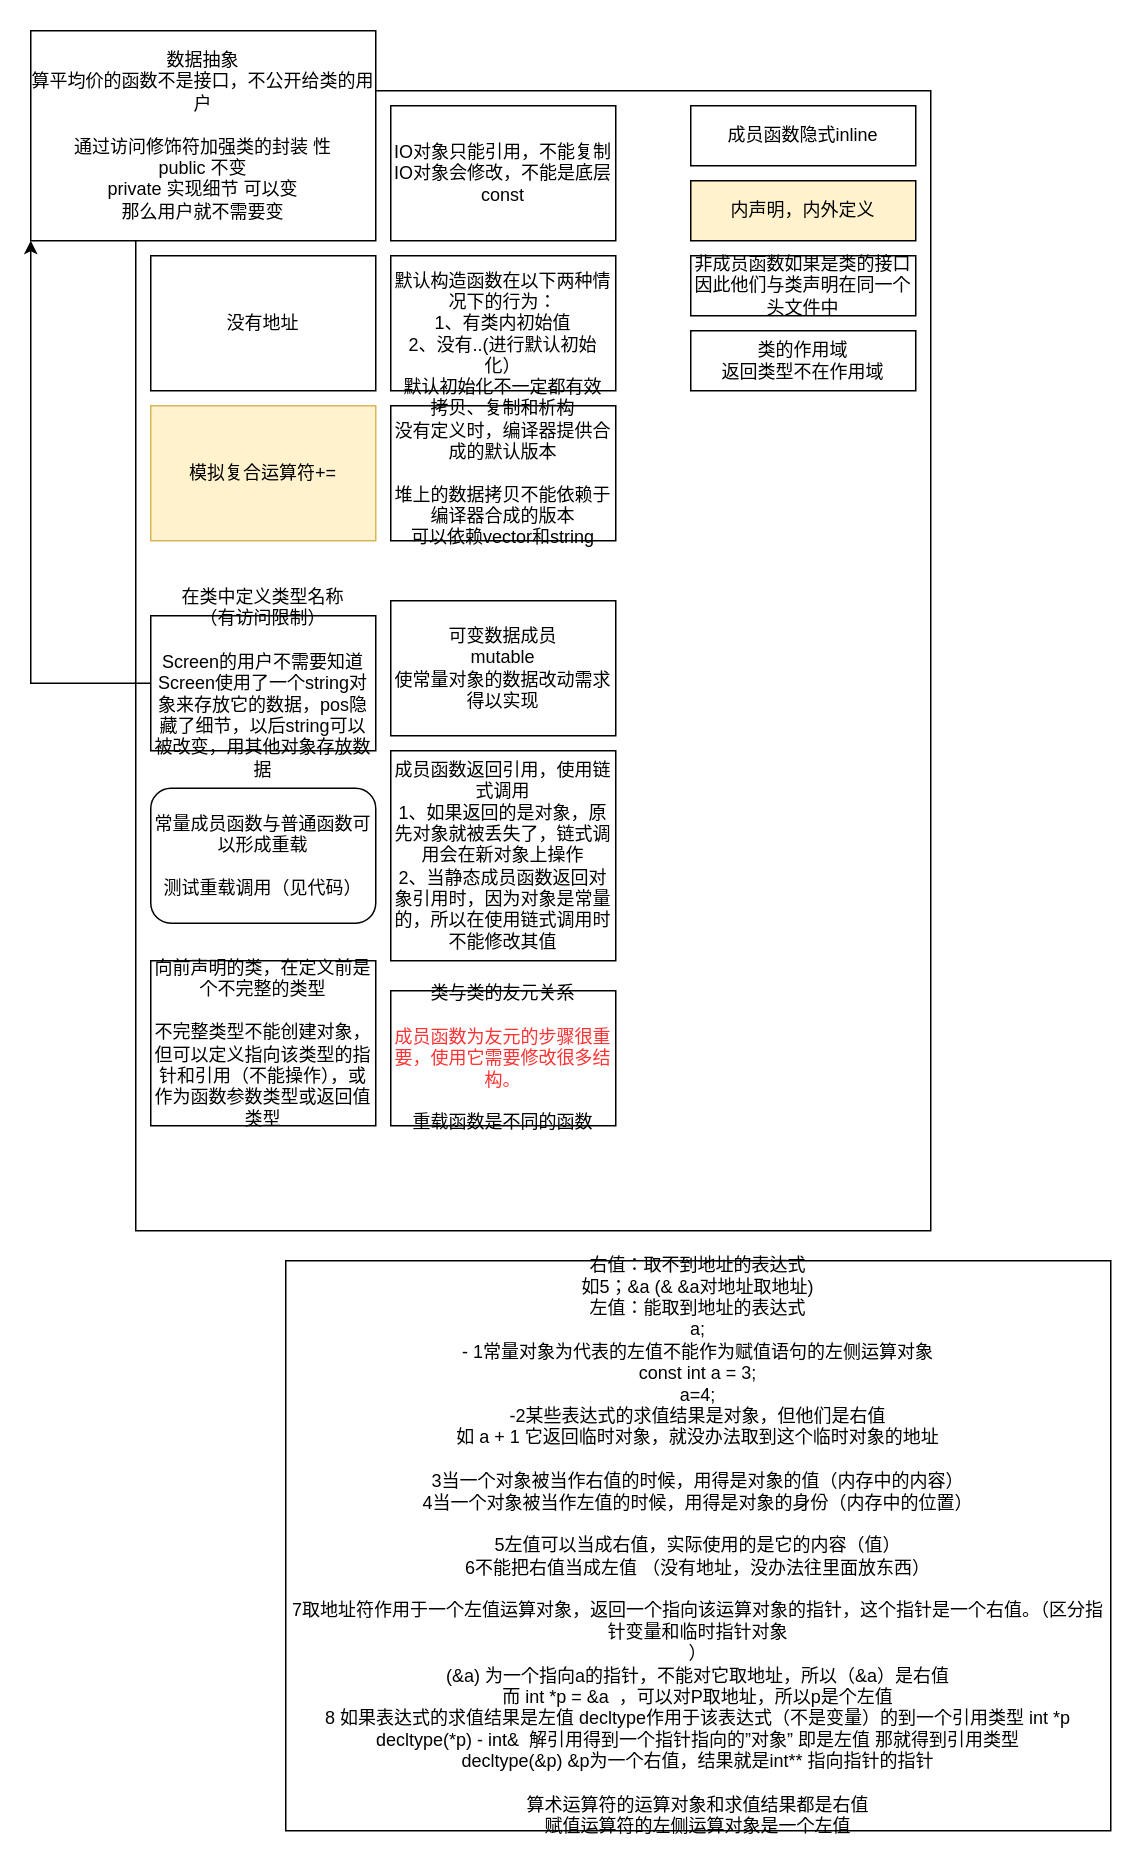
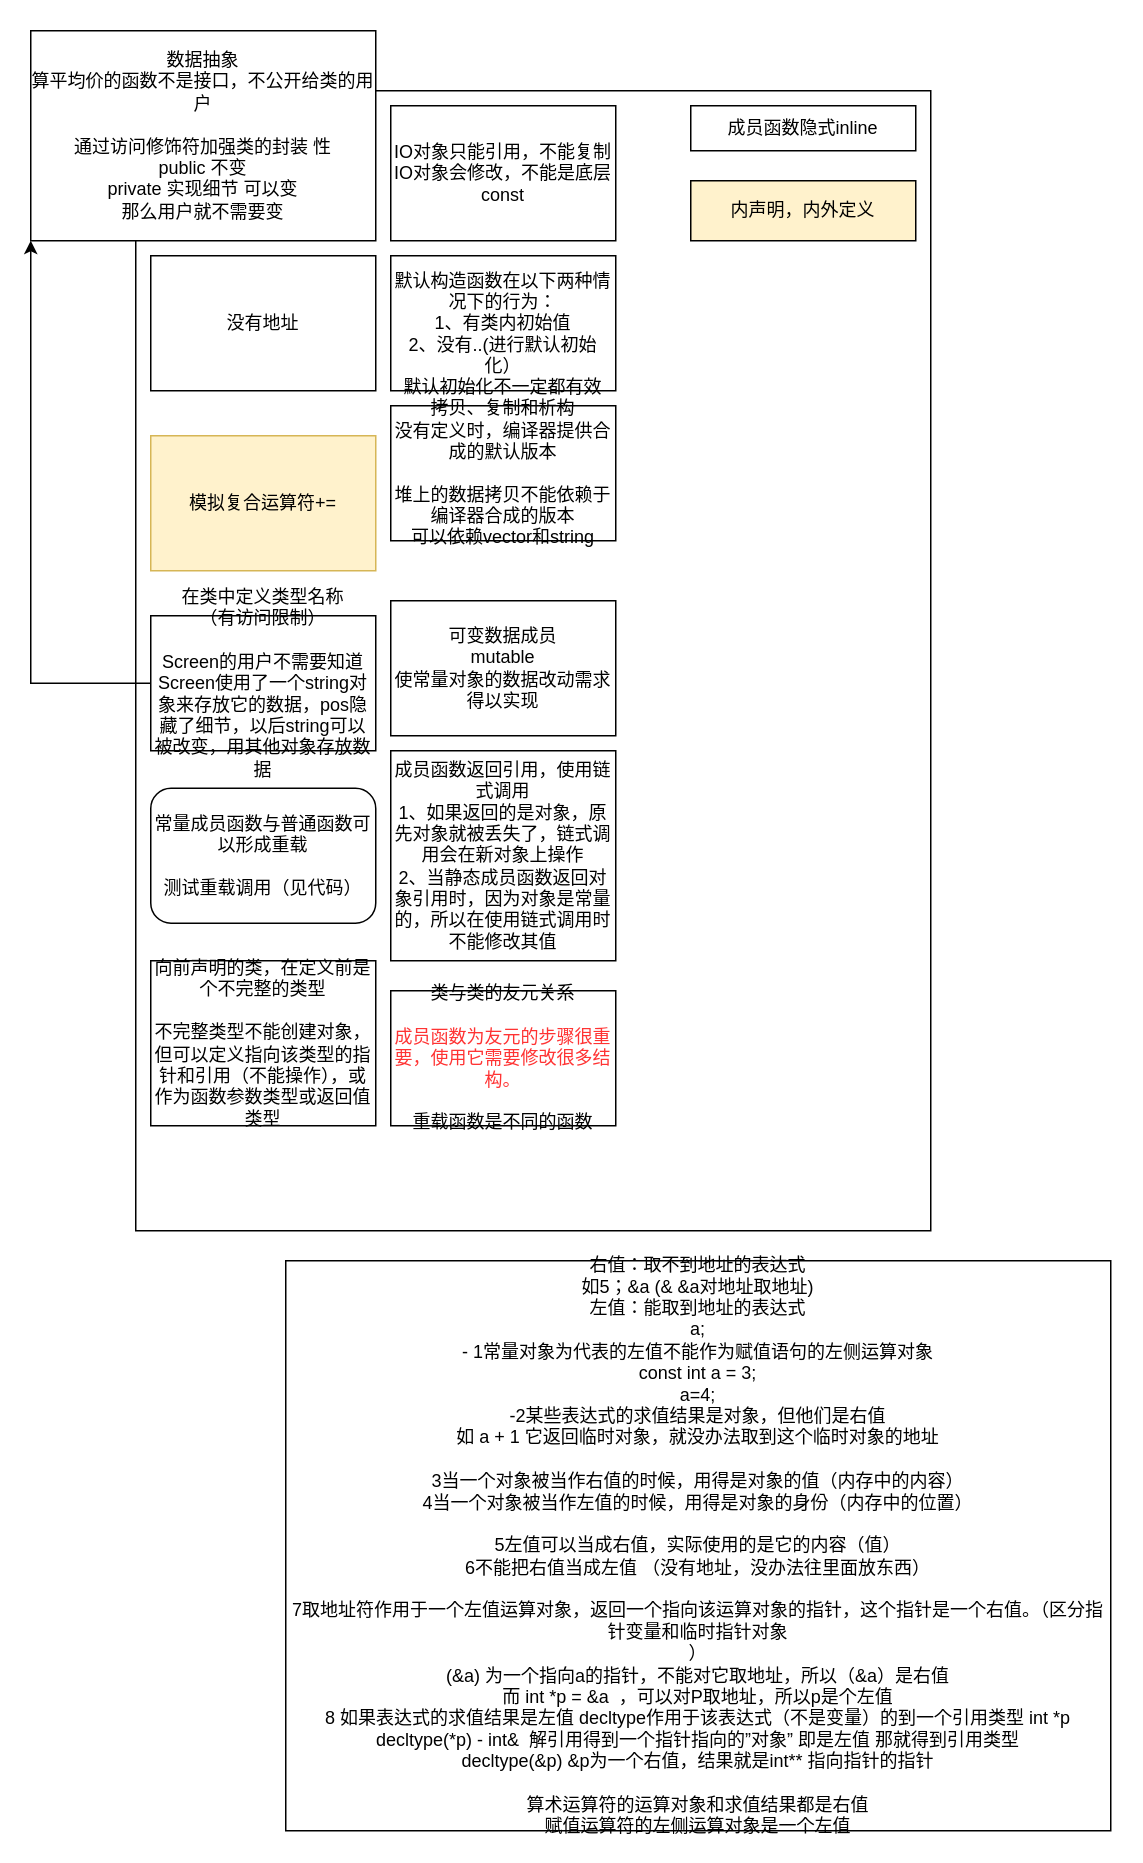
node "成员函数隐式inline": size 225x60 -> 225x45
node "非成员函数如果是类的接口 因此他们与类声明在同一个头文件中": removed
node "类的作用域 返回类型不在作用域": removed
node "模拟复合运算符+=": moved (263, 473) -> (263, 503)
